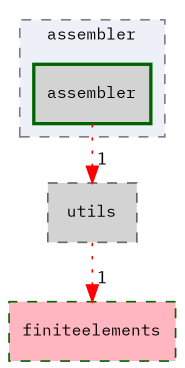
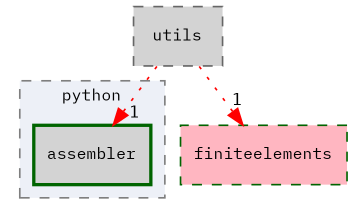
cluster "assembler": label "assembler" -> "python"
edge "assembler" -> "utils": reversed
